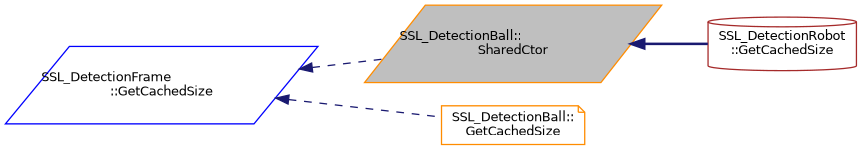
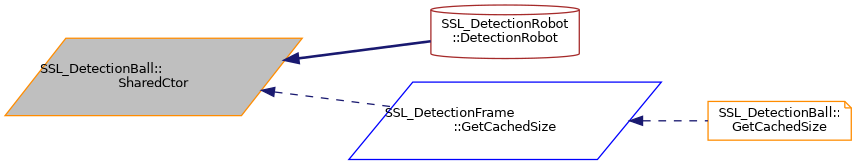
node "SSL_DetectionRobot ::GetCachedSize": label "SSL_DetectionRobot ::GetCachedSize" -> "SSL_DetectionRobot ::DetectionRobot"
edge "SSL_DetectionBall:: SharedCtor" -> "SSL_DetectionFrame ::GetCachedSize": reversed
